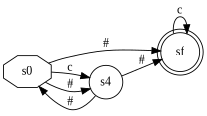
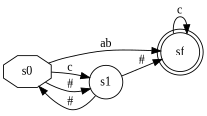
edge "s0" -> "sf": label "#" -> "ab"
node "s4": label "s4" -> "s1"
